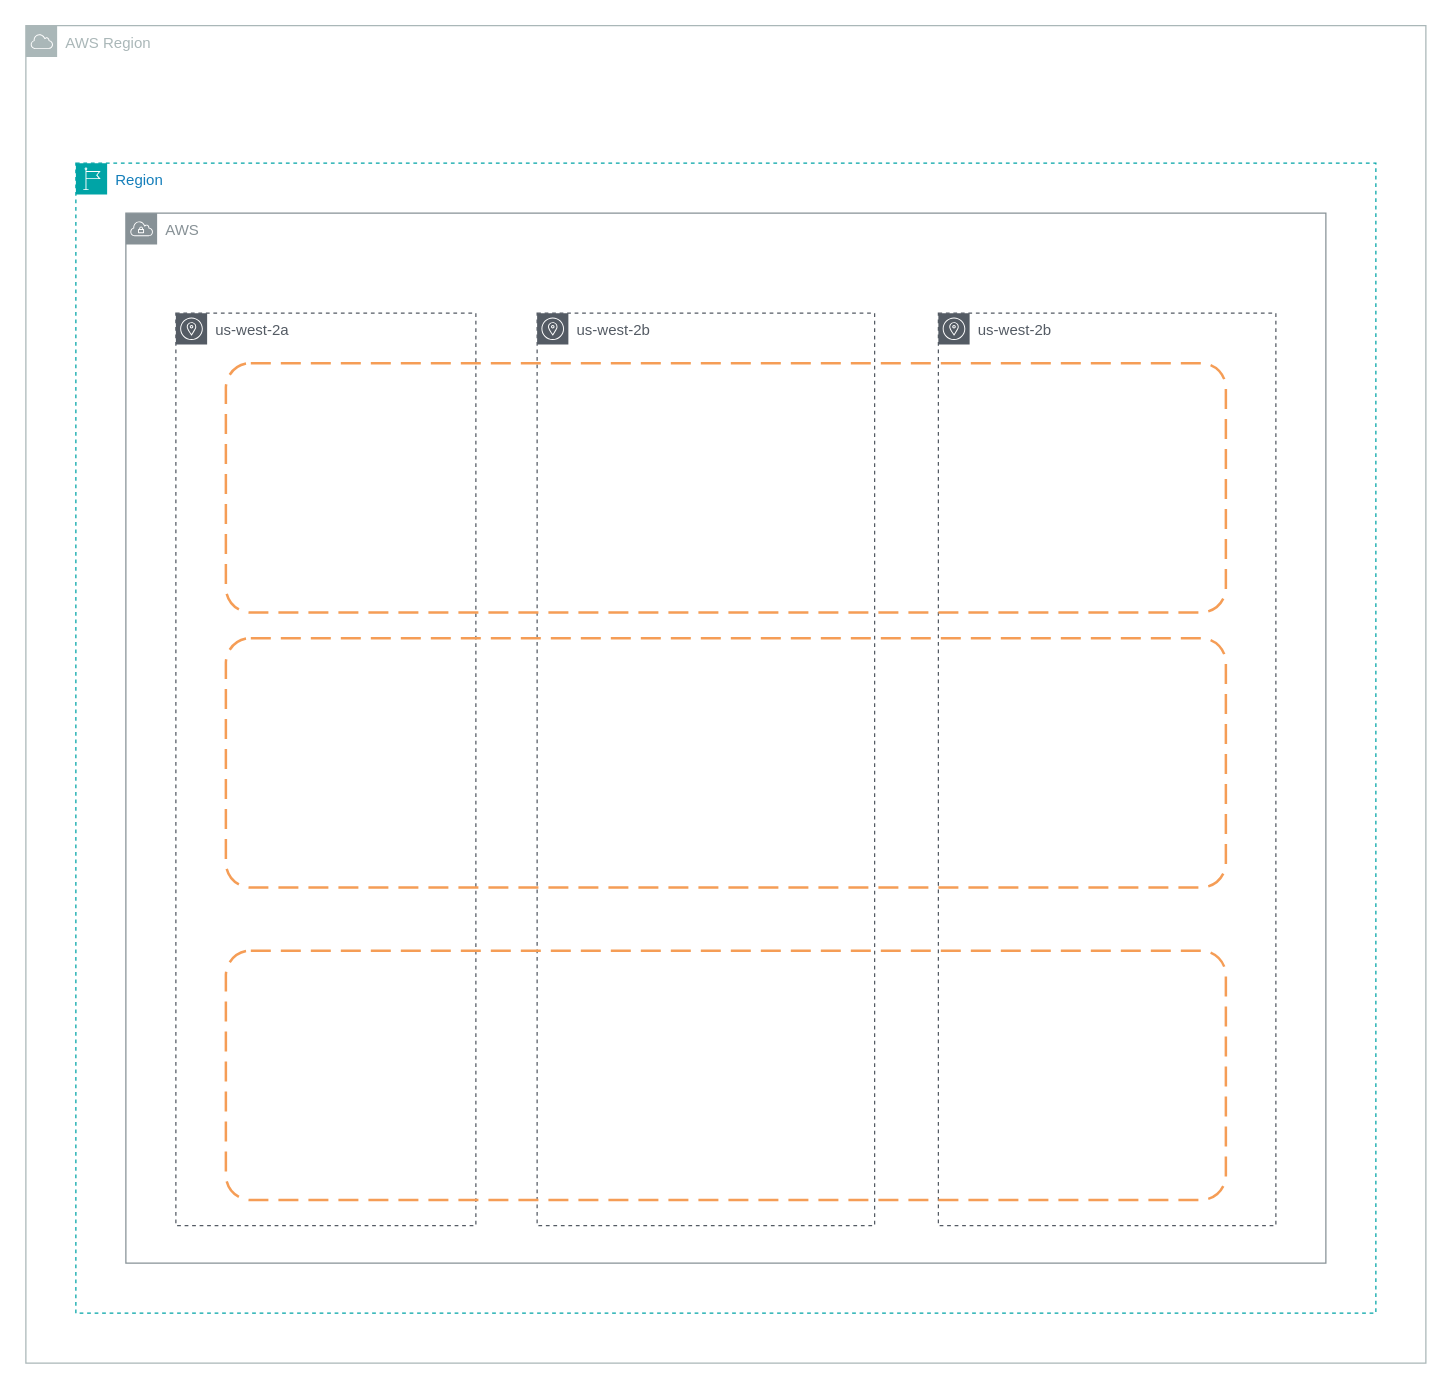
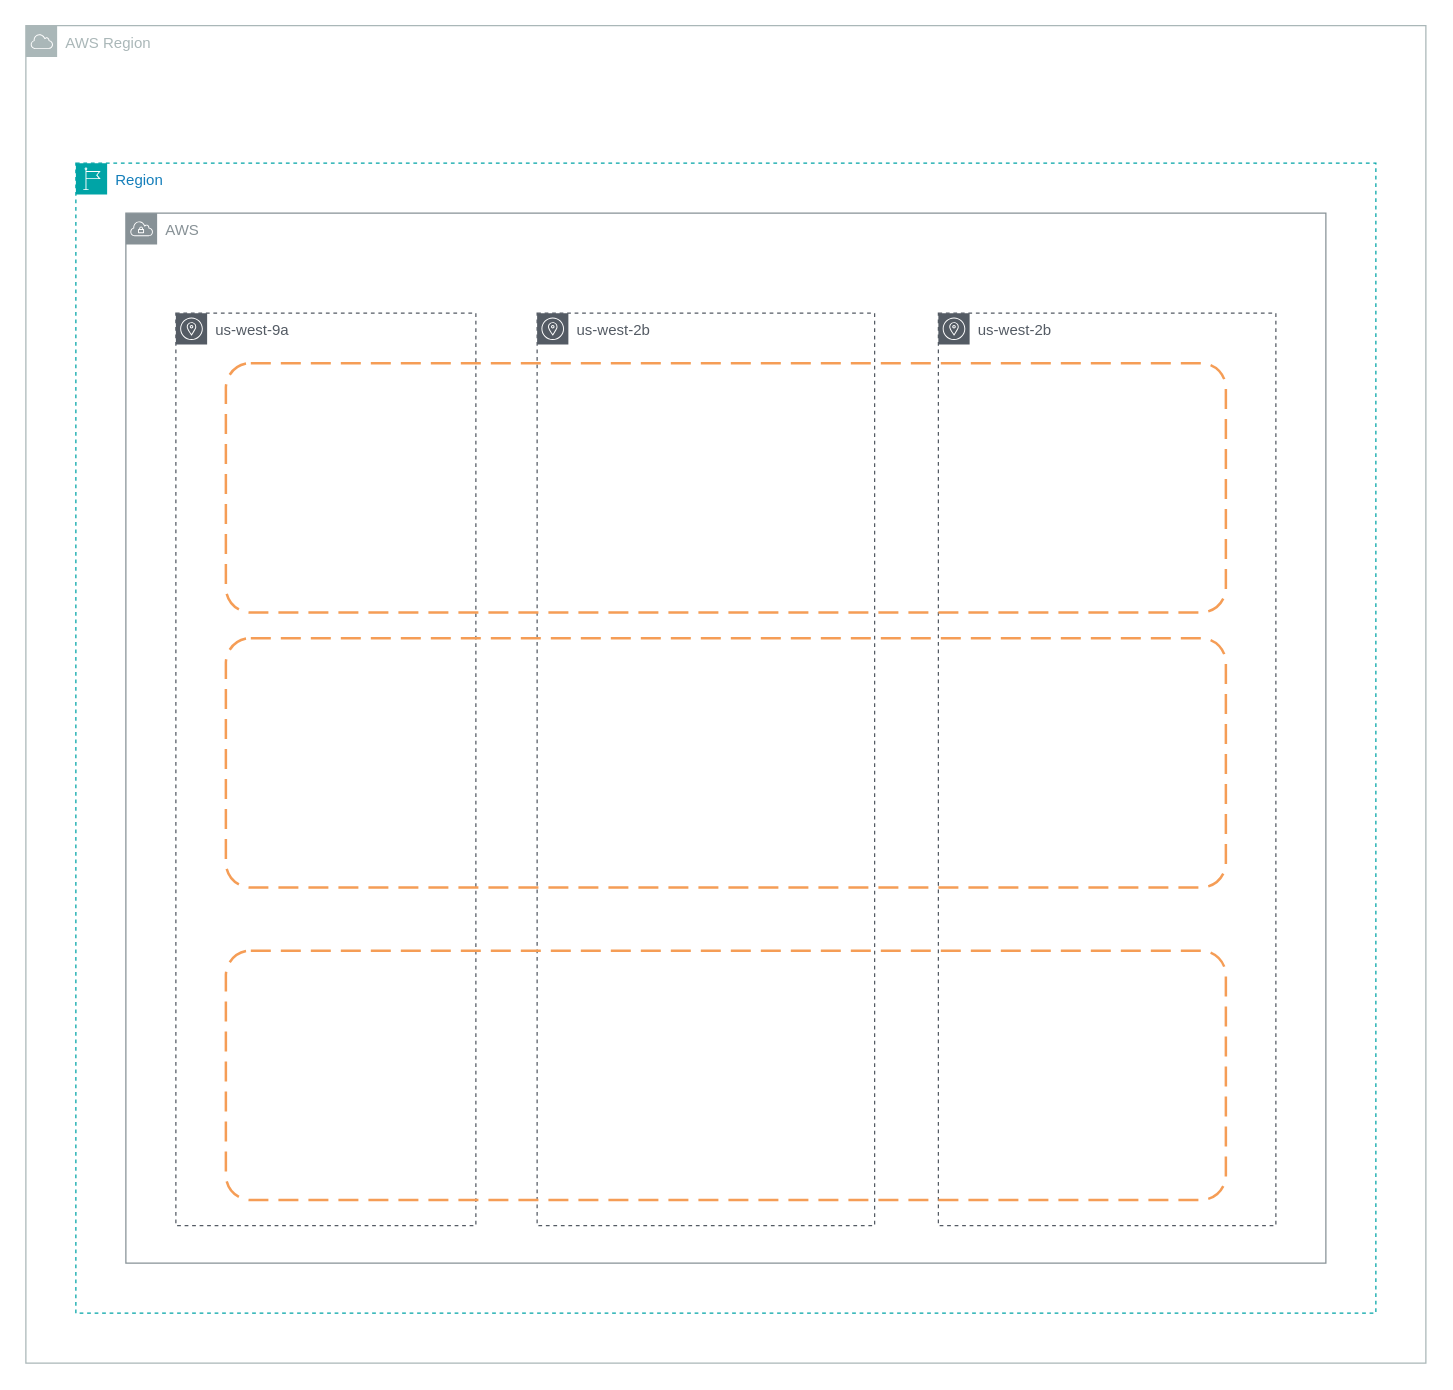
node "us-west-2a": label "us-west-2a" -> "us-west-9a"
